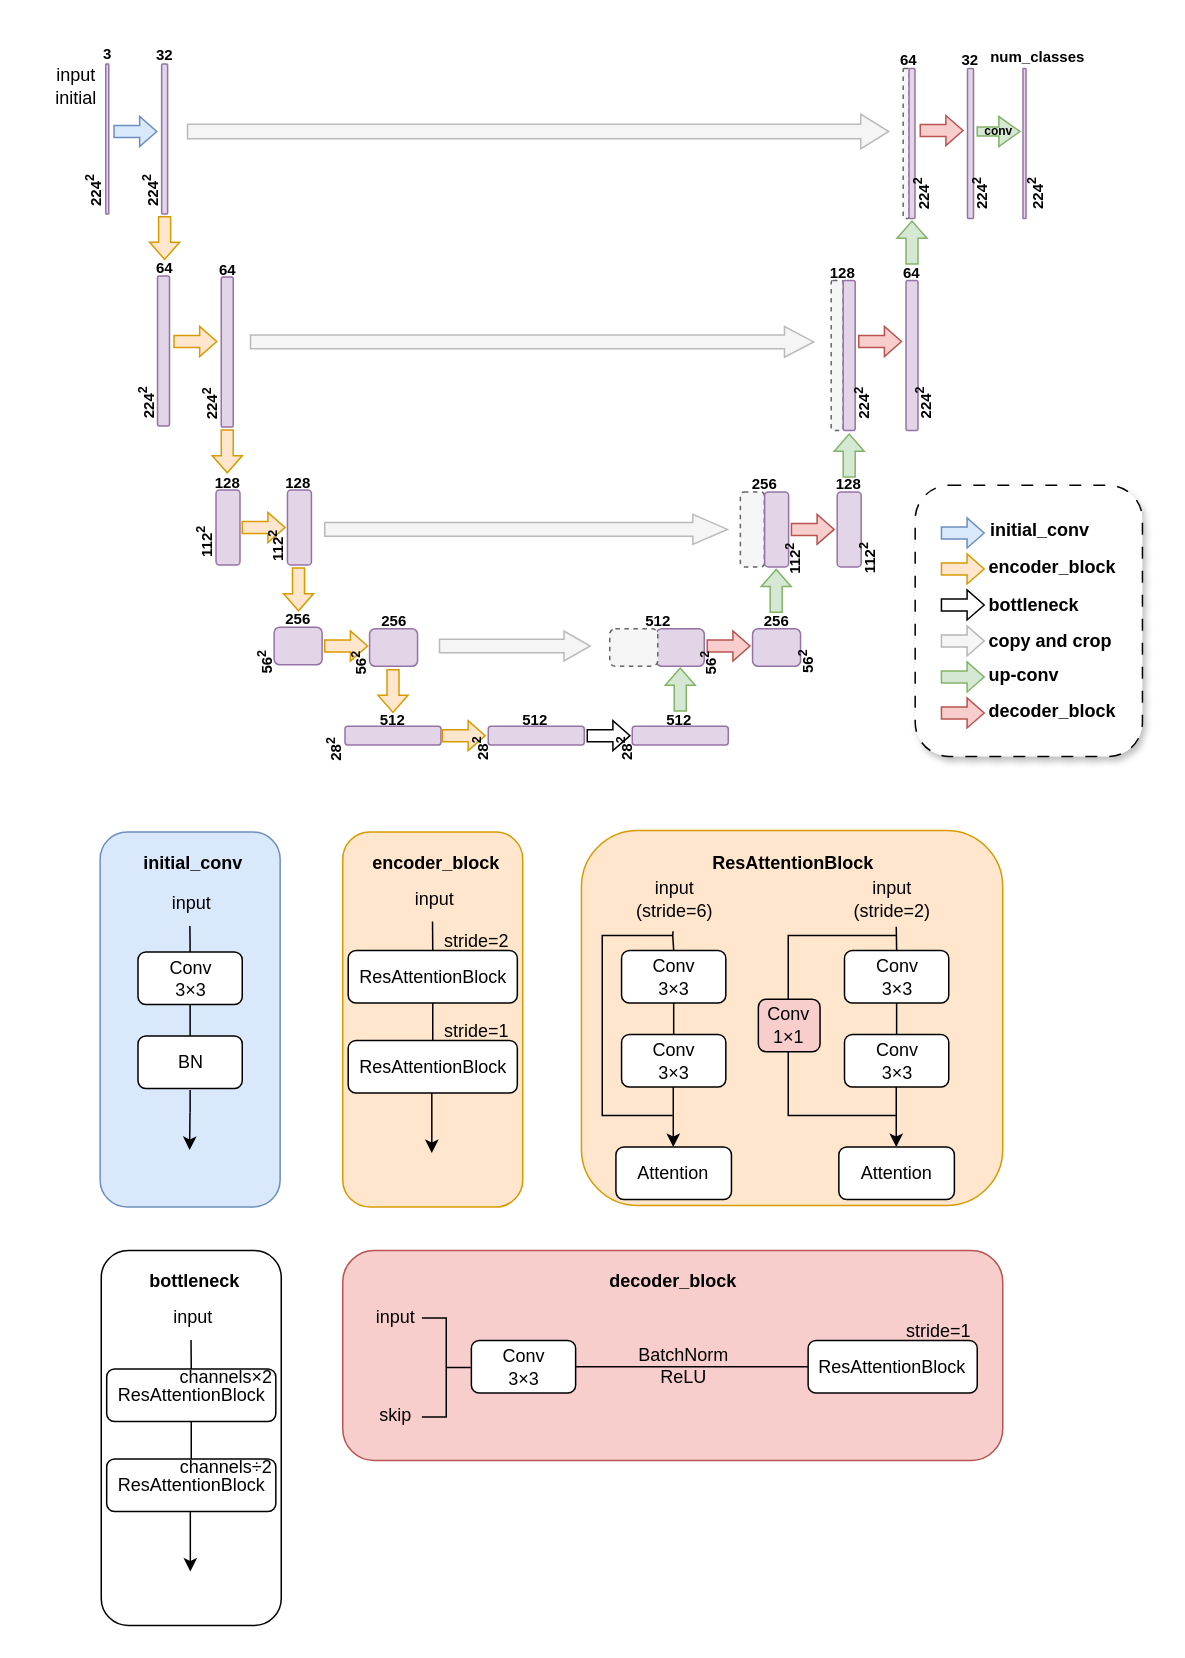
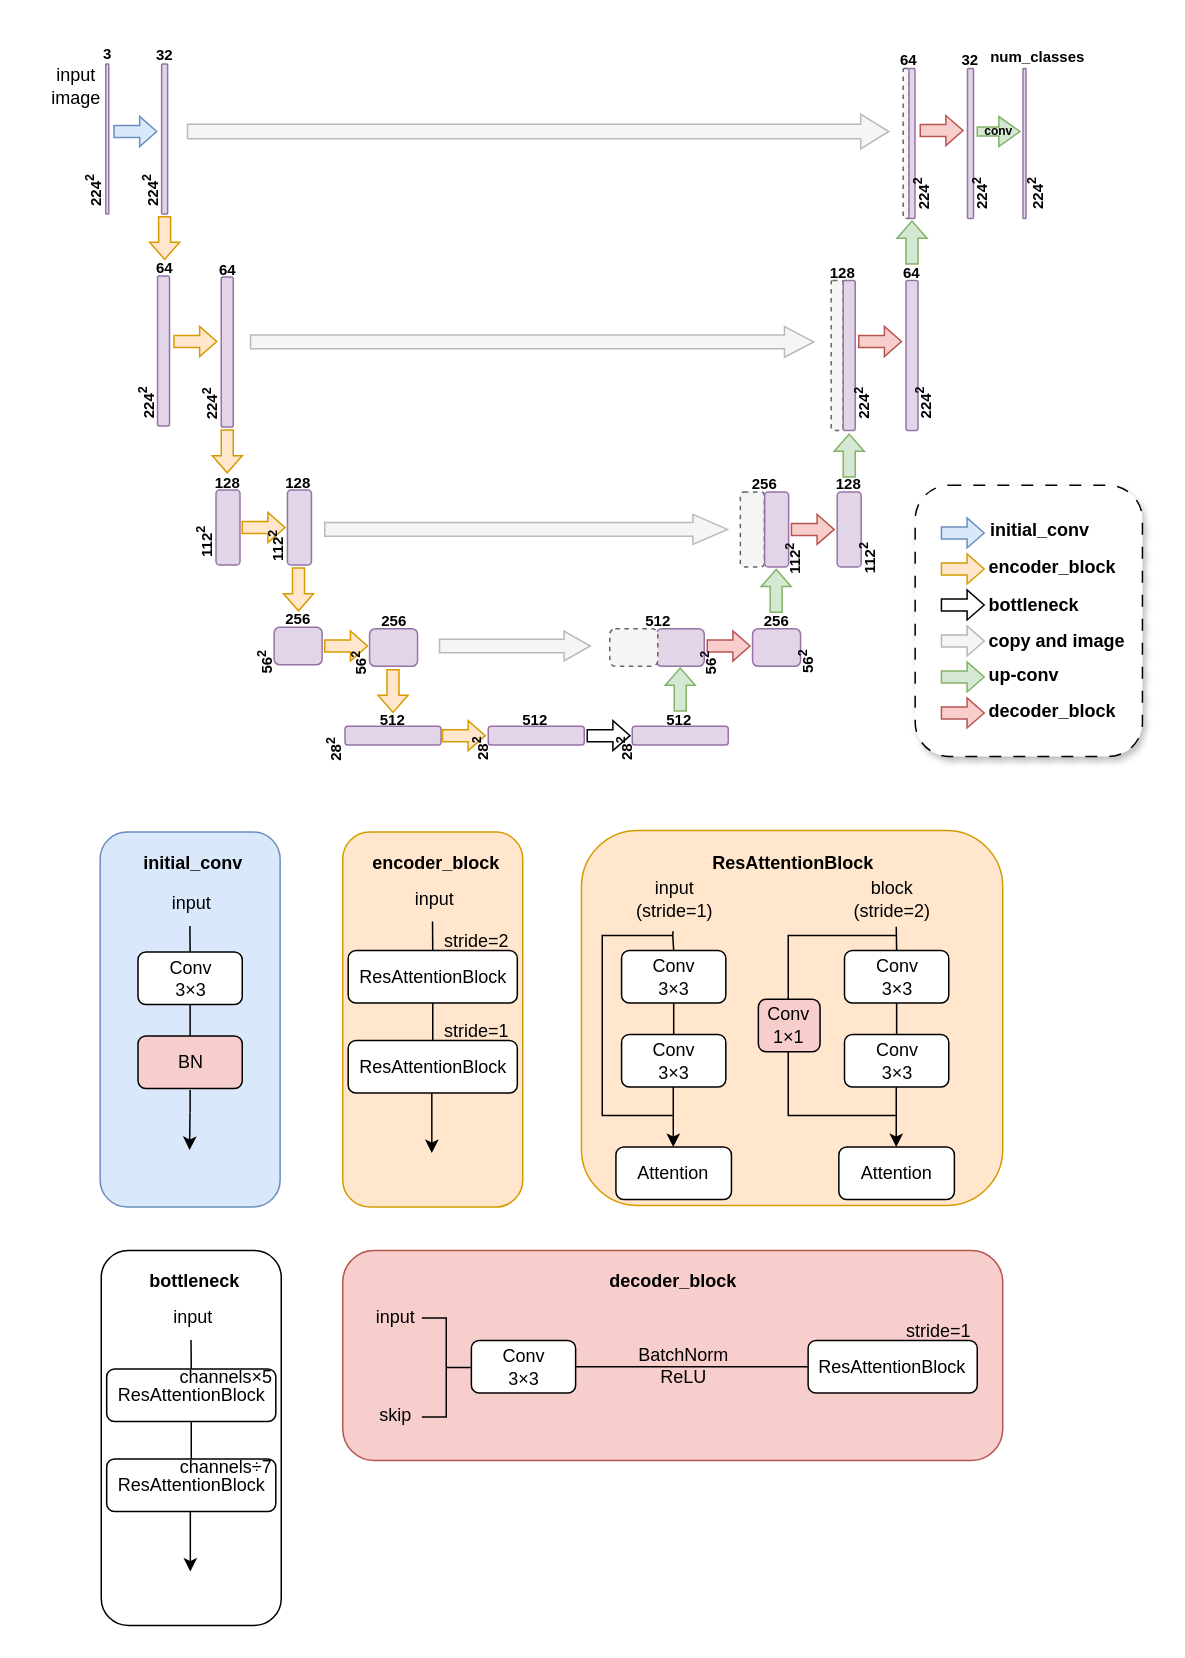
node "input initial": label "input initial" -> "input image"
node "copy and crop": label "copy and crop" -> "copy and image"
node "input (stride=6)": label "input (stride=6)" -> "input (stride=1)"
node "input (stride=2)": label "input (stride=2)" -> "block (stride=2)"
node "BN": fillcolor #ffffff -> #f8cecc
node "channels×2": label "channels×2" -> "channels×5"
node "channels÷2": label "channels÷2" -> "channels÷7"
